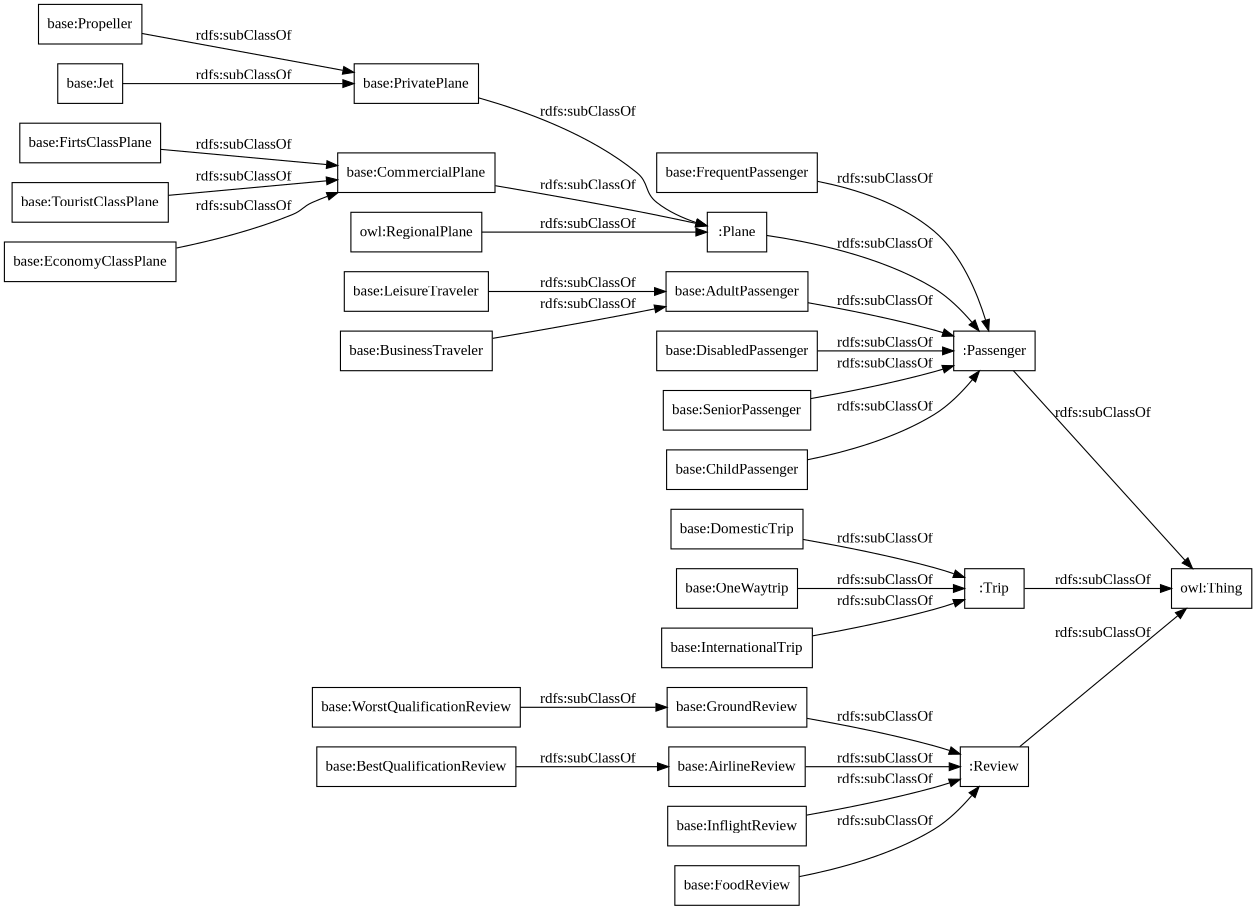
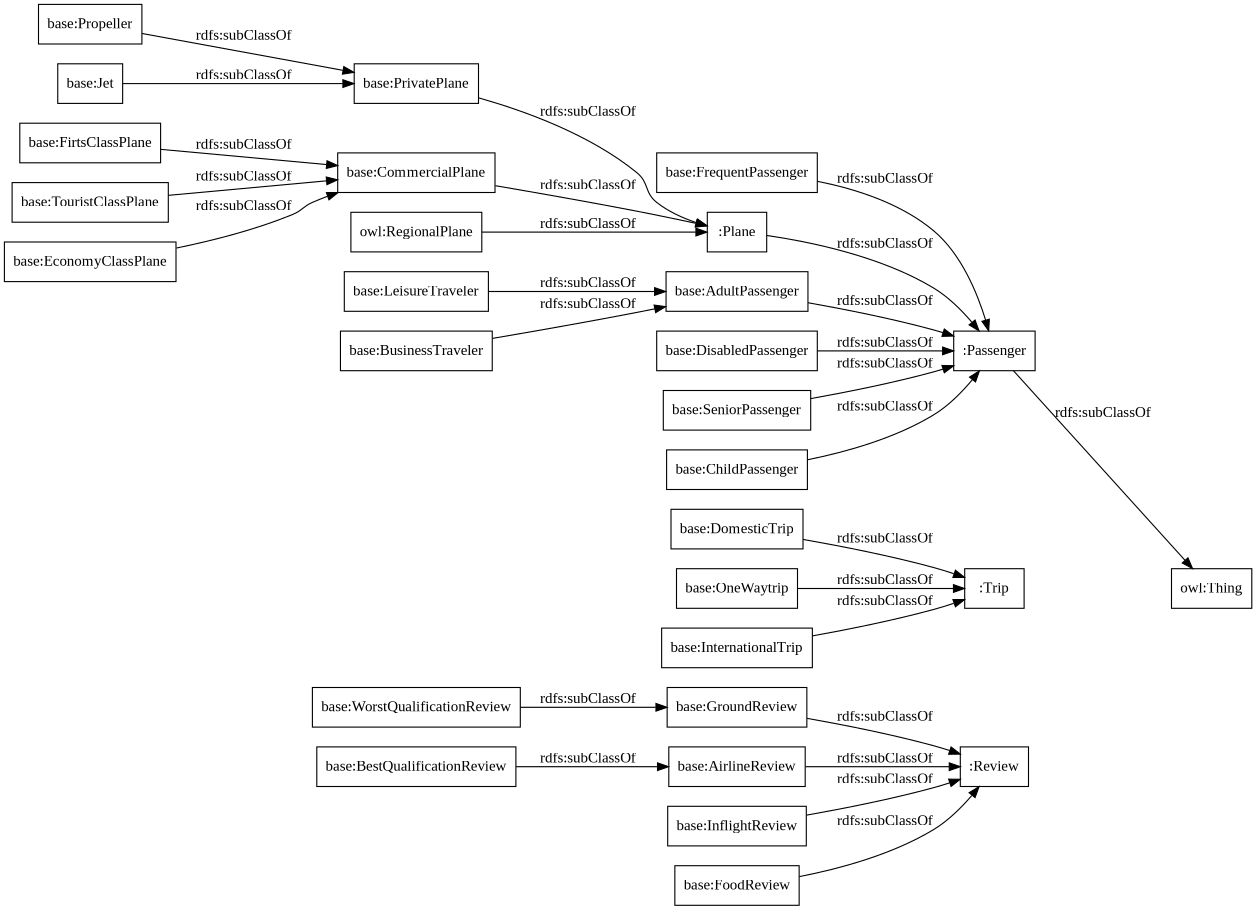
edge ":Trip" -> "owl:Thing": removed, label "rdfs:subClassOf"
edge ":Review" -> "owl:Thing": removed, label "rdfs:subClassOf"
